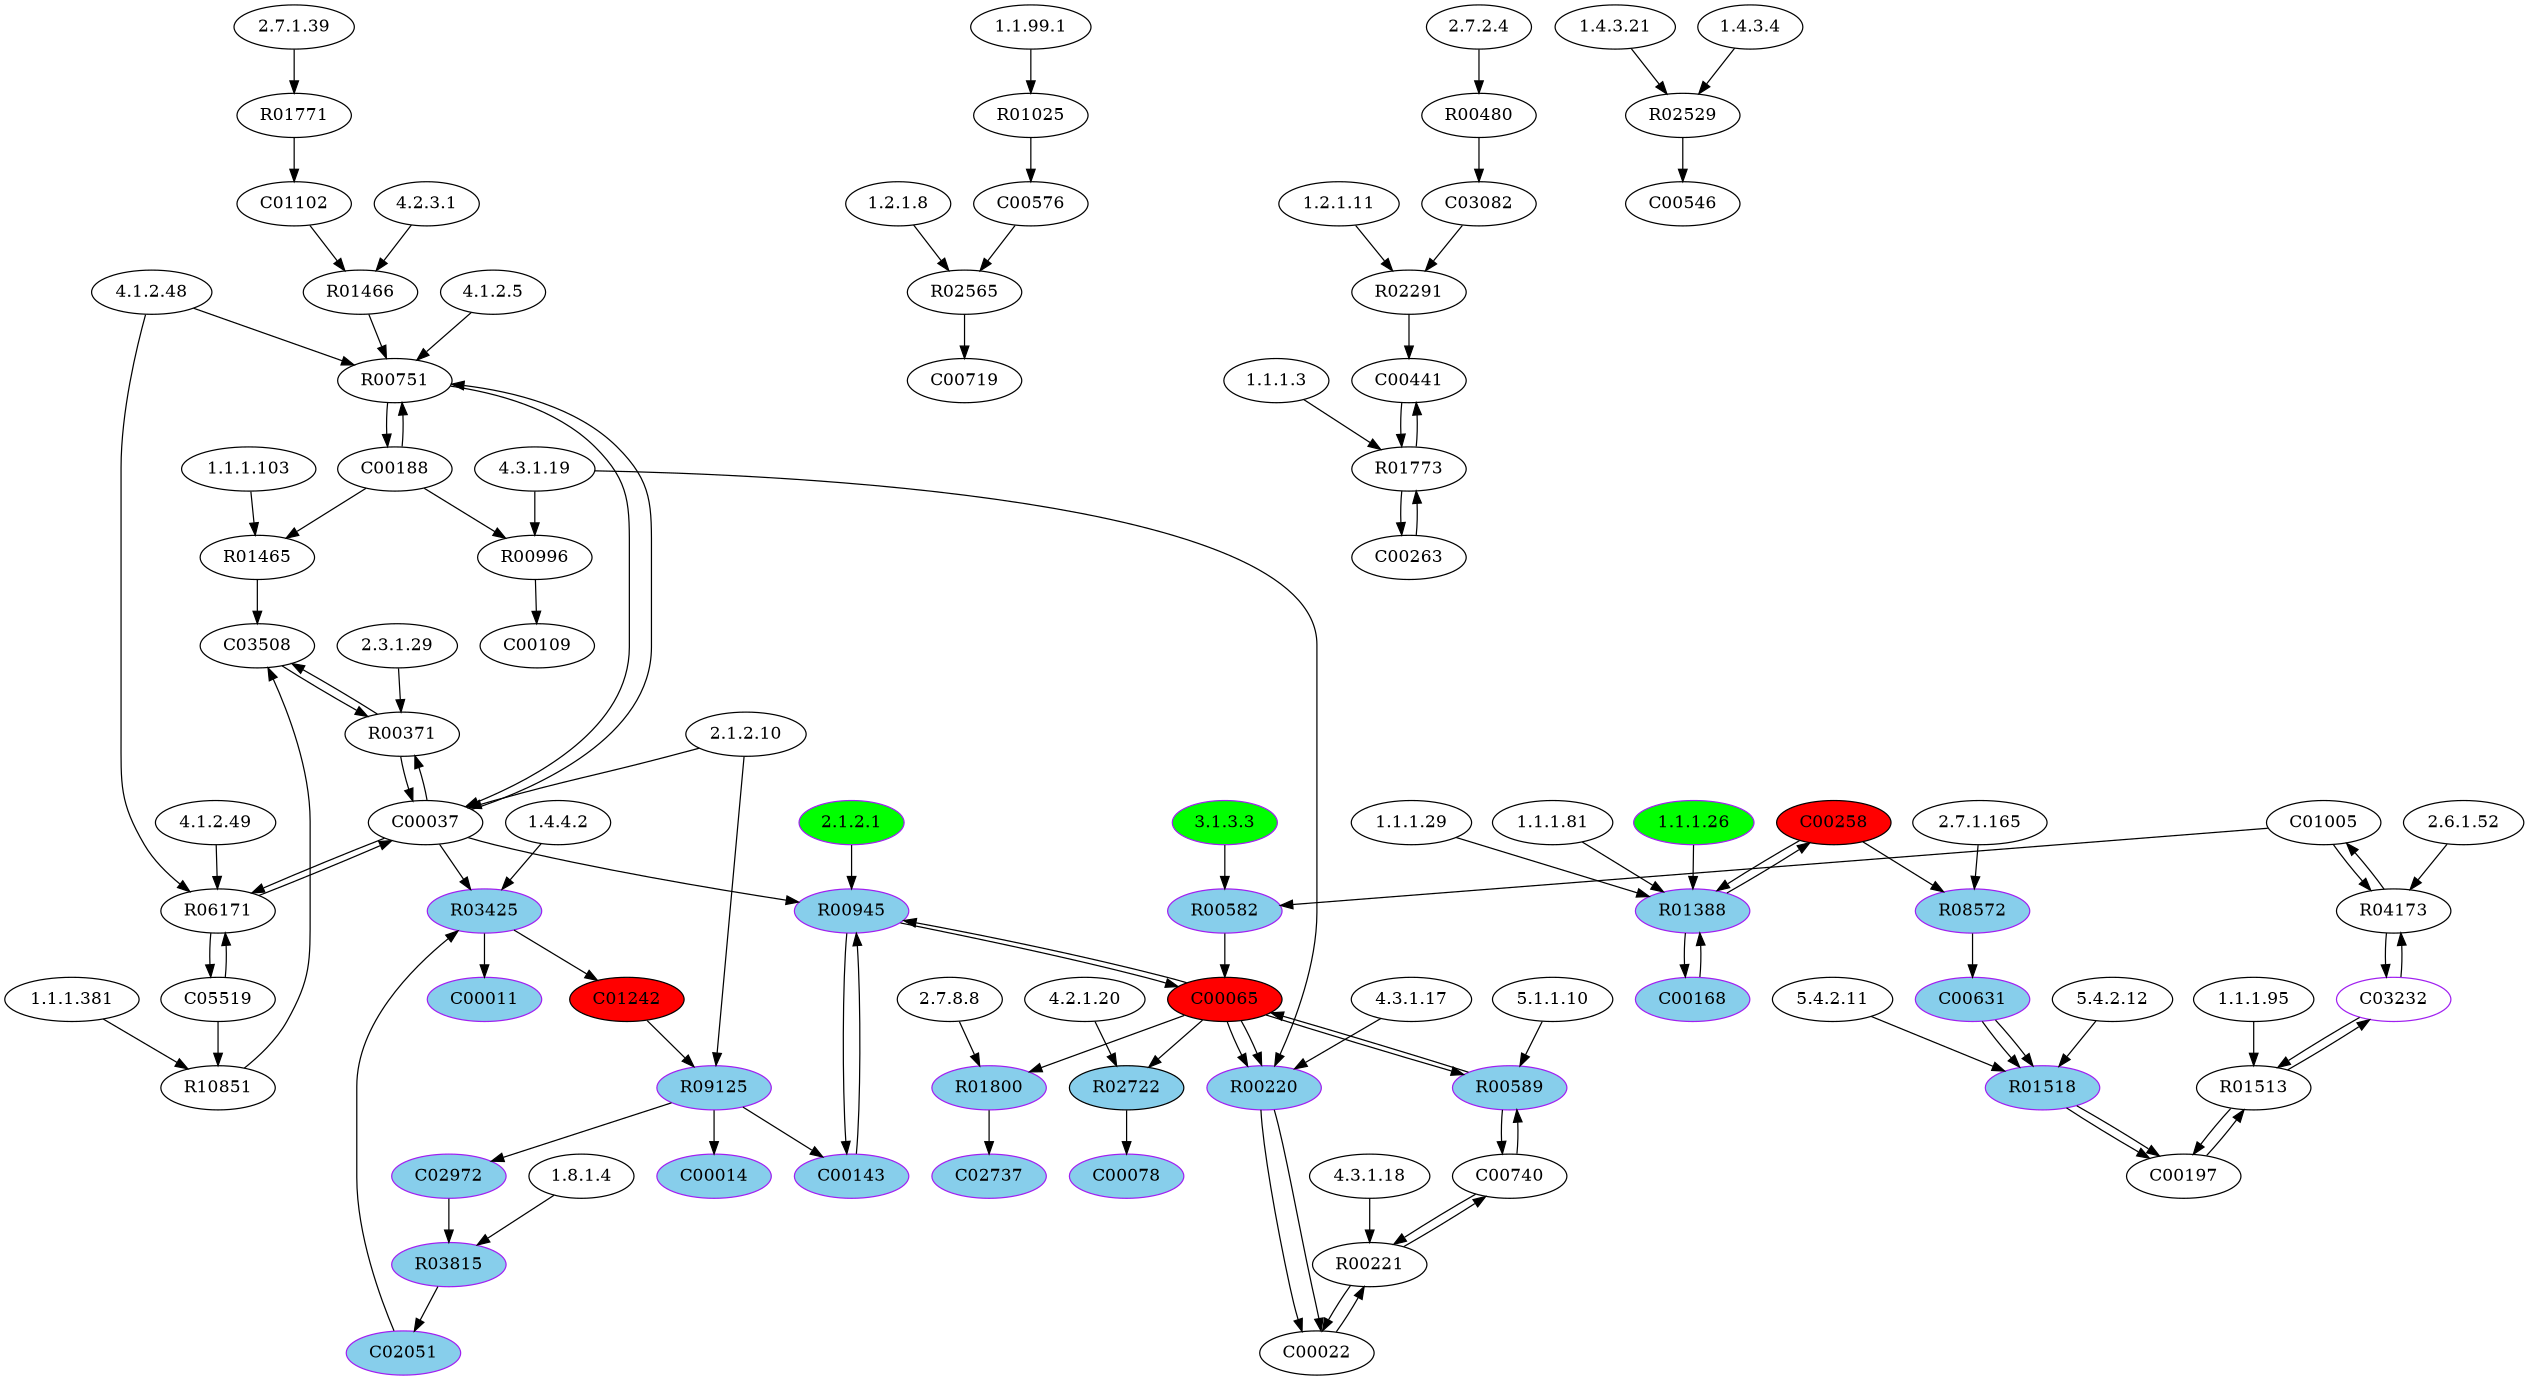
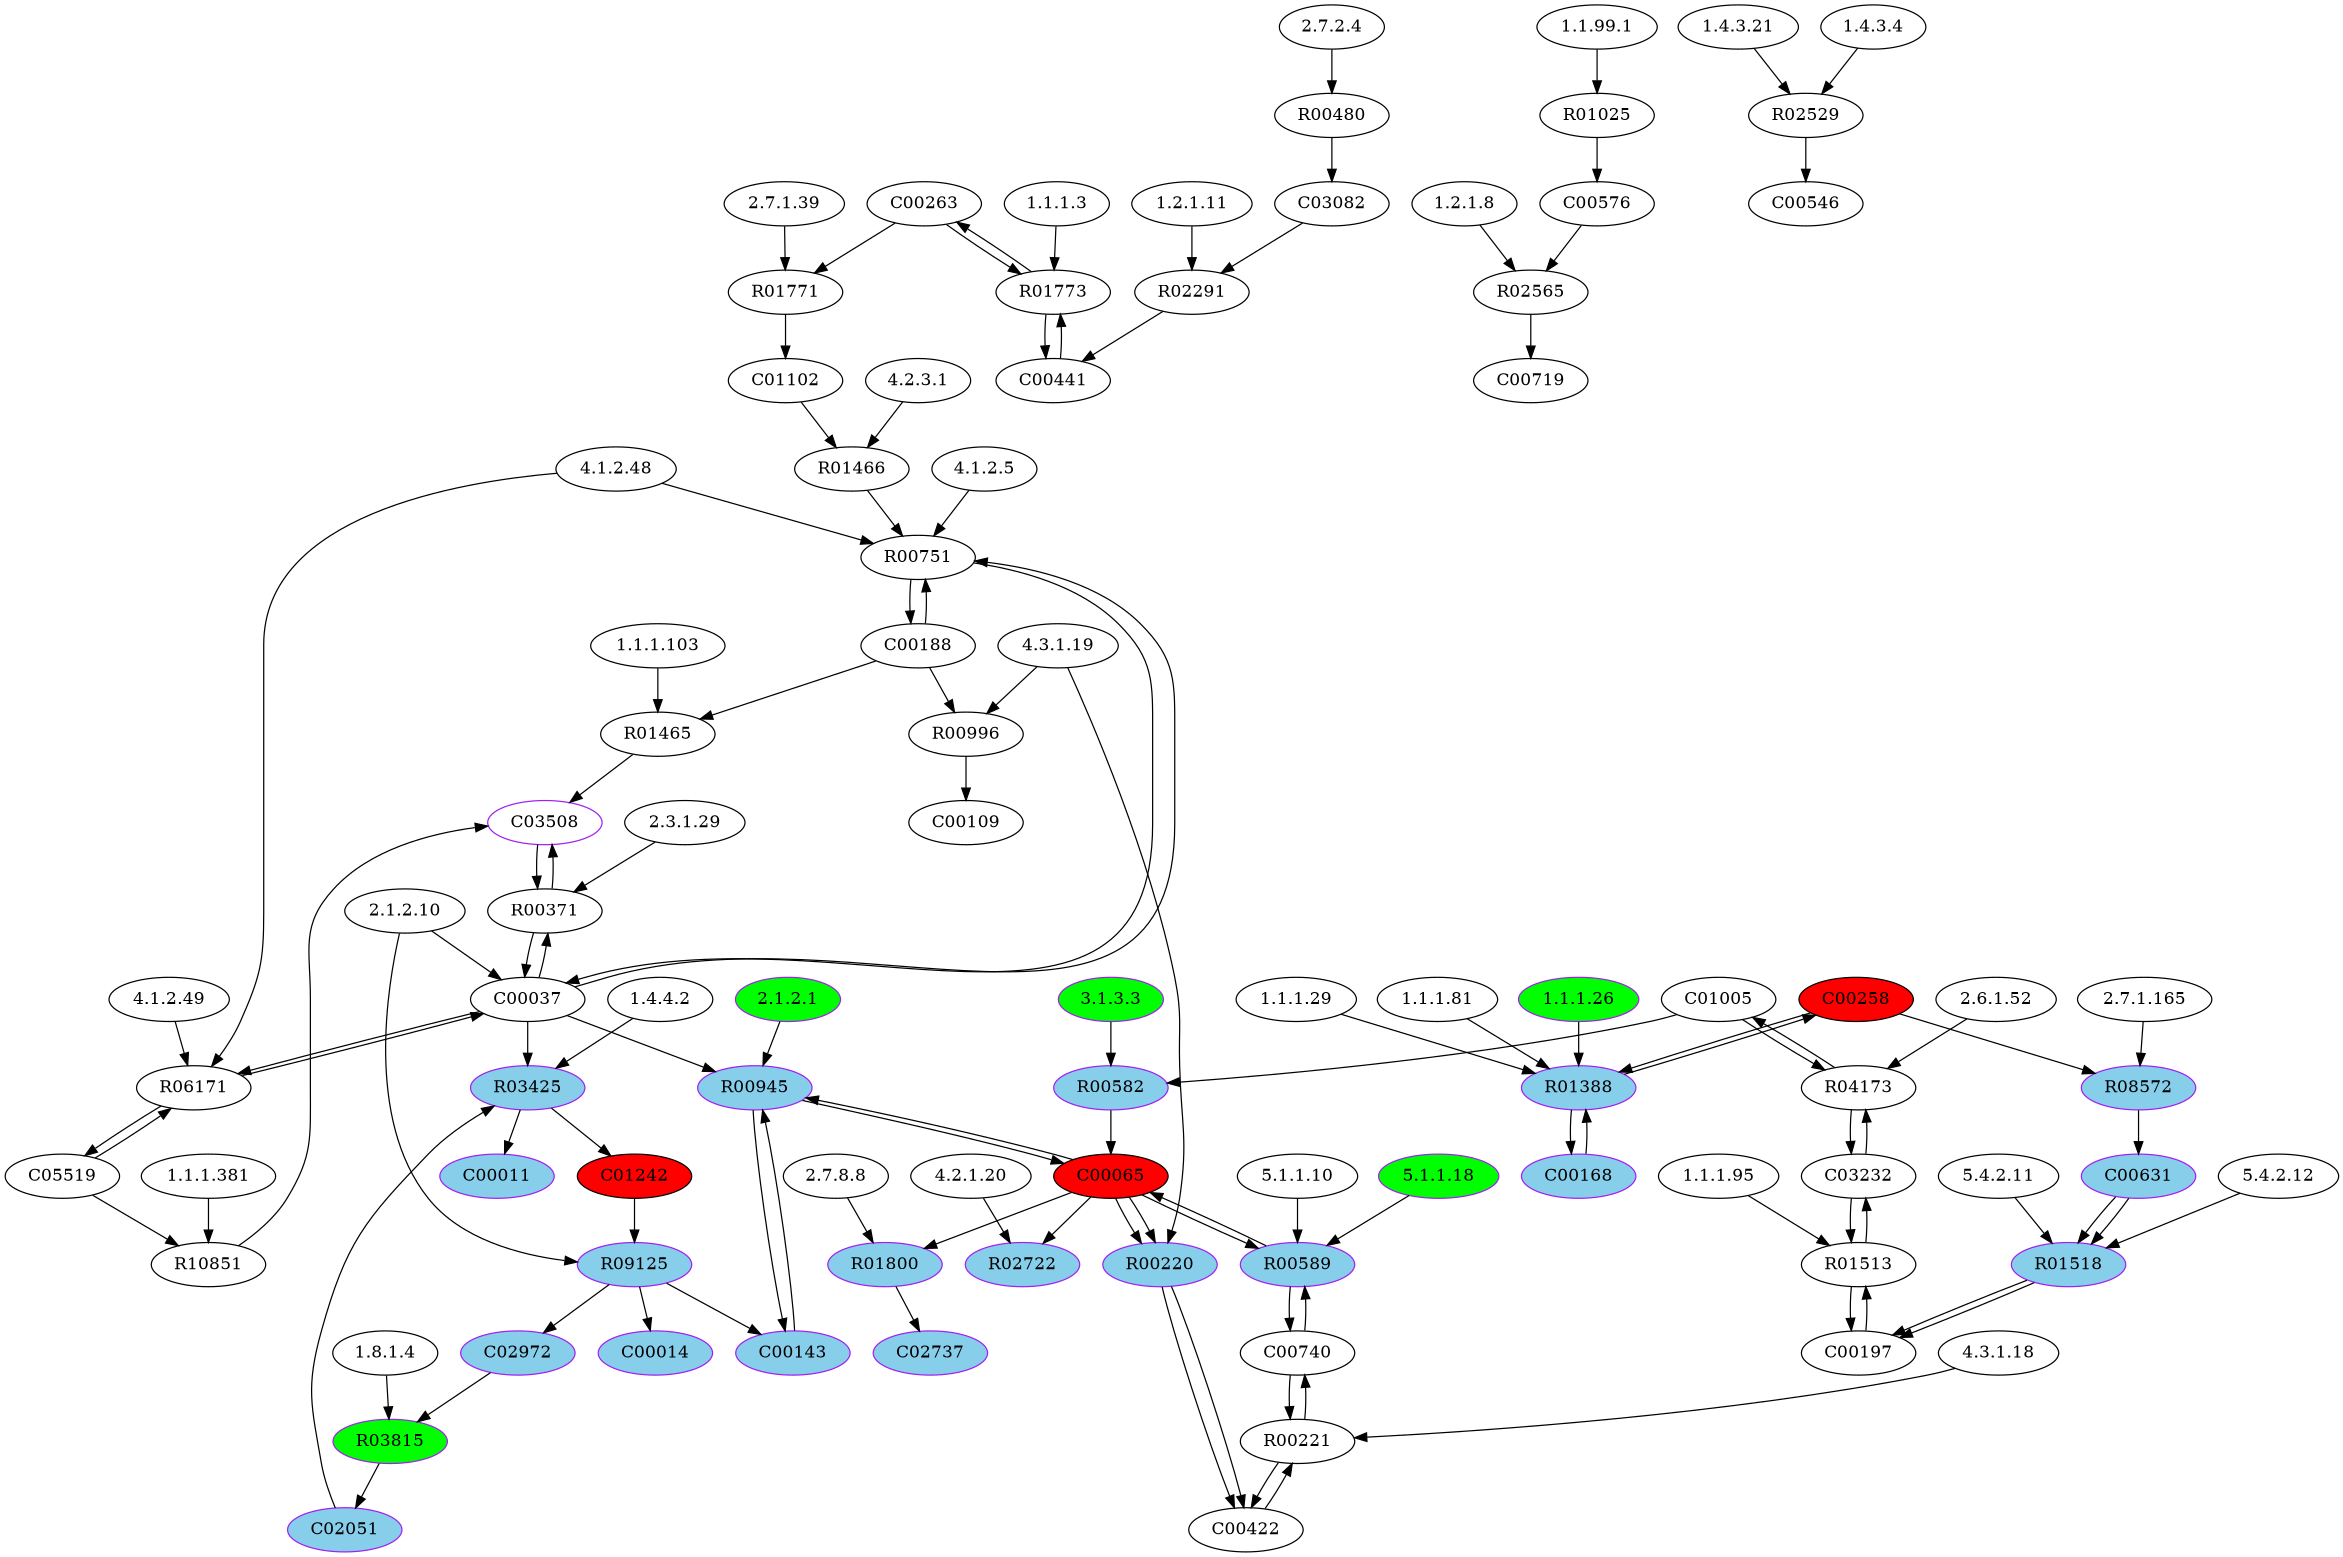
edge "C00263" -> "R01771": added
node "C03508": color black -> purple
node "4.3.1.17": removed
node "C03232": color purple -> black
node "R02722": color black -> purple
node "C00078": removed
node "5.1.1.18": added
node "R03815": fillcolor skyblue -> green
node "C00022": label "C00022" -> "C00422"
